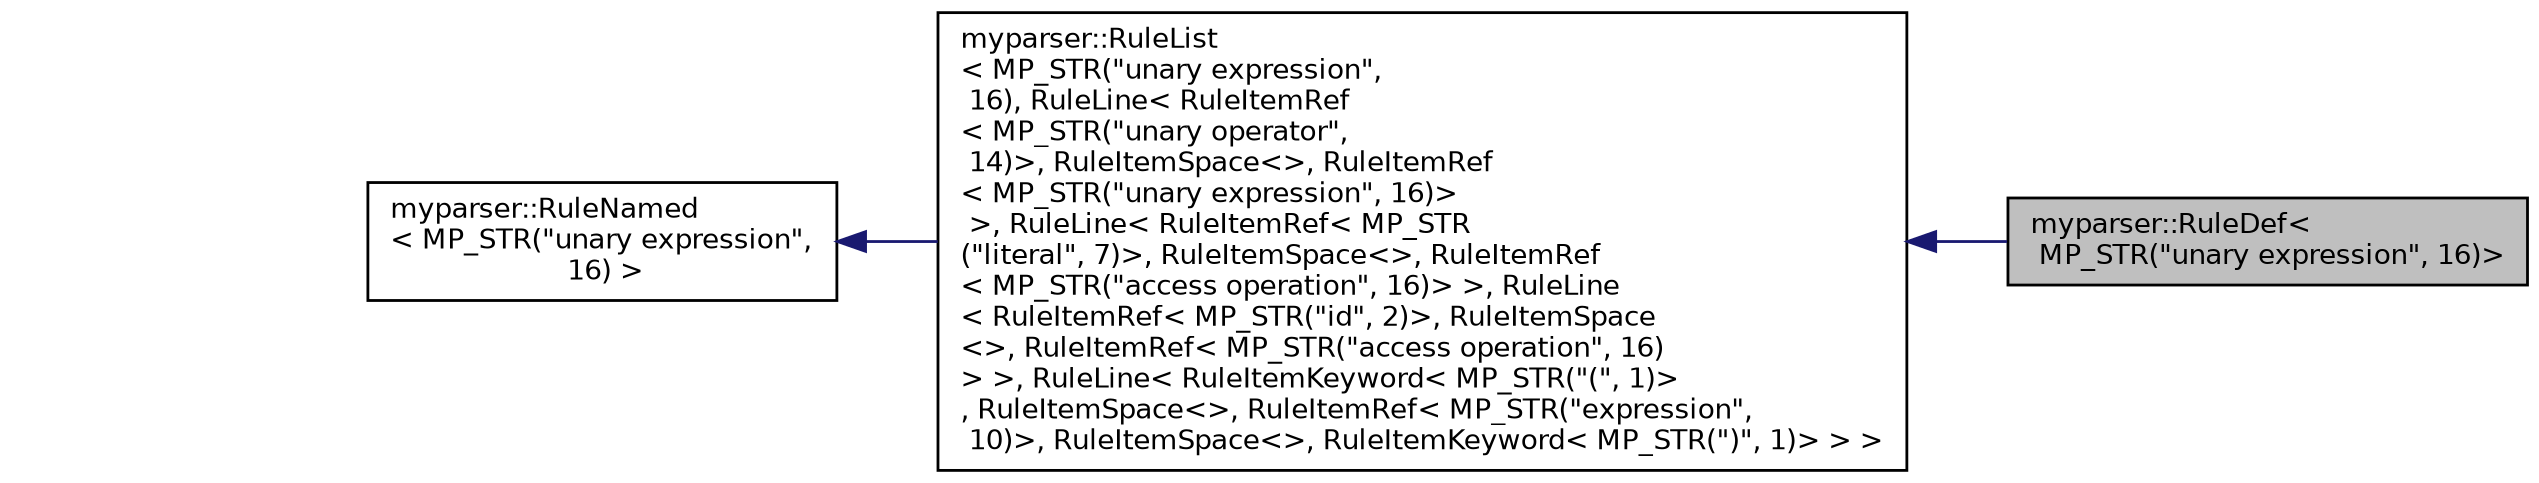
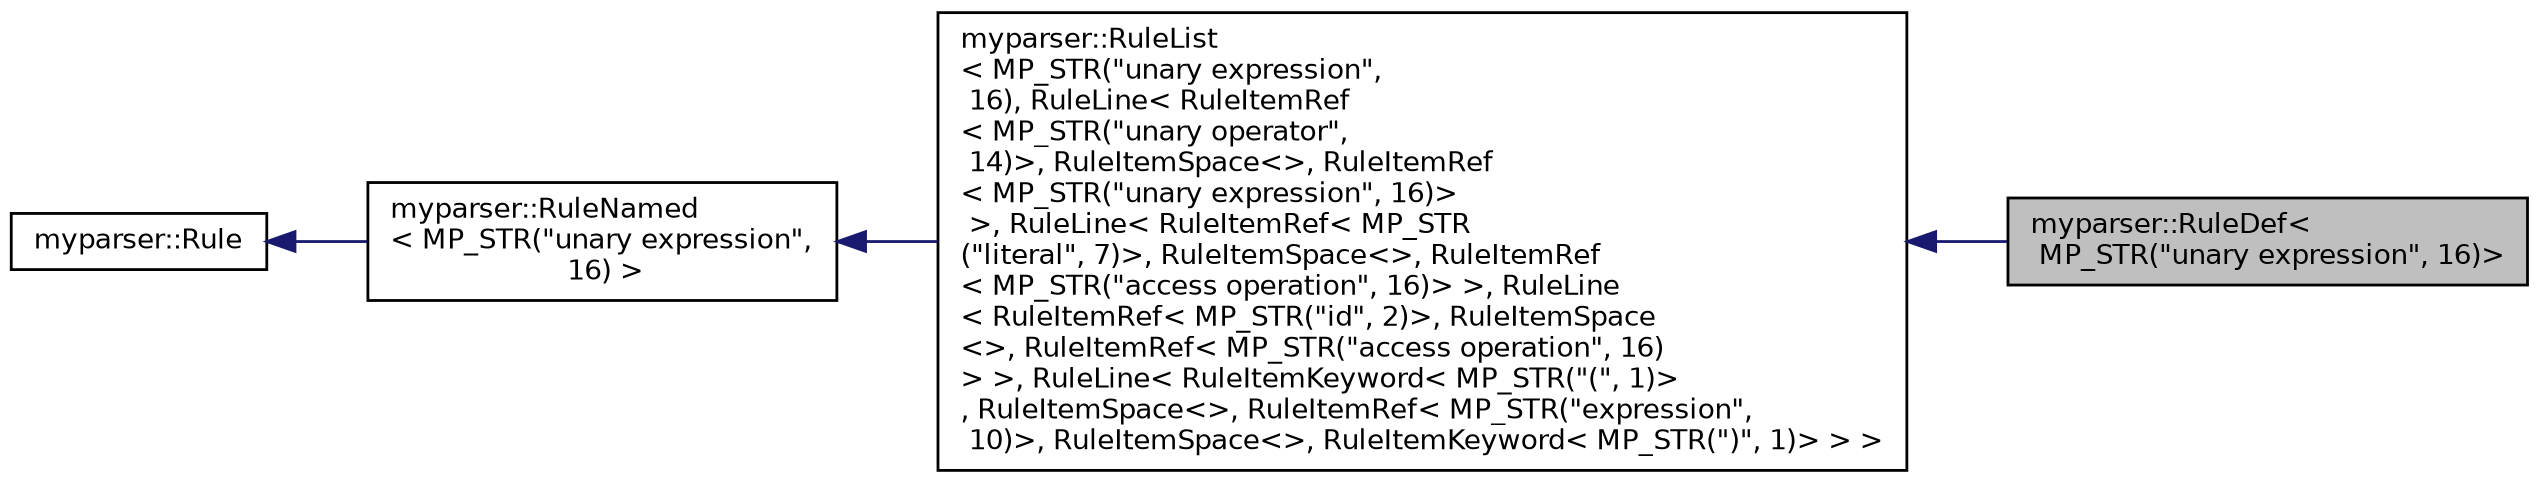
node "myparser::Rule": added
